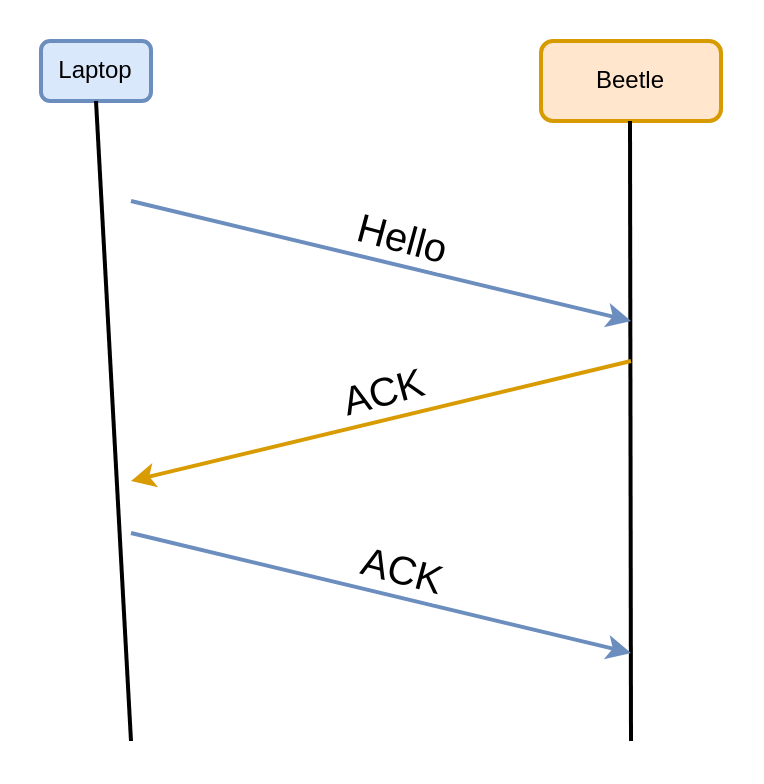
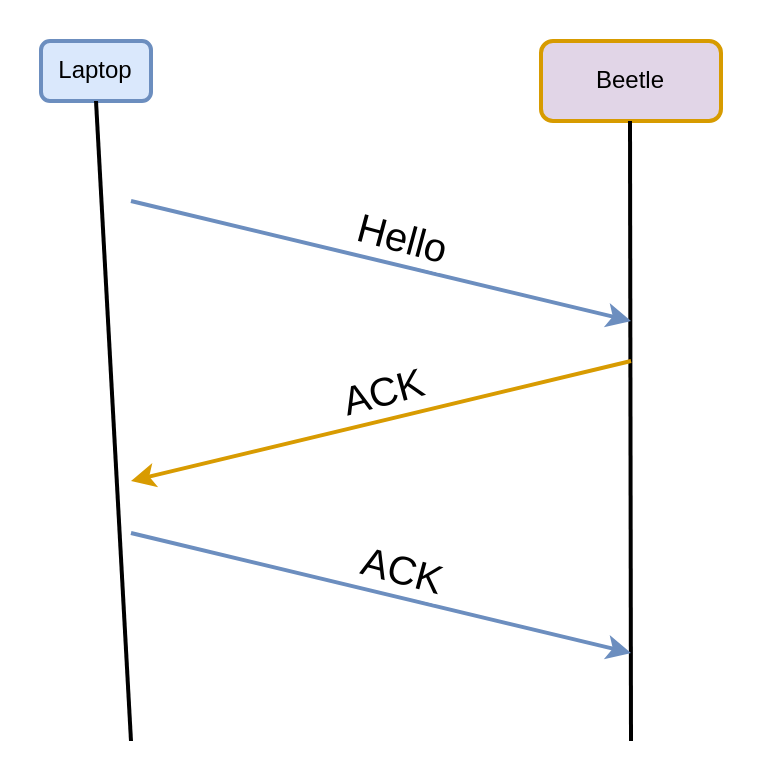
node "Beetle": fillcolor #ffe6cc -> #e1d5e7
